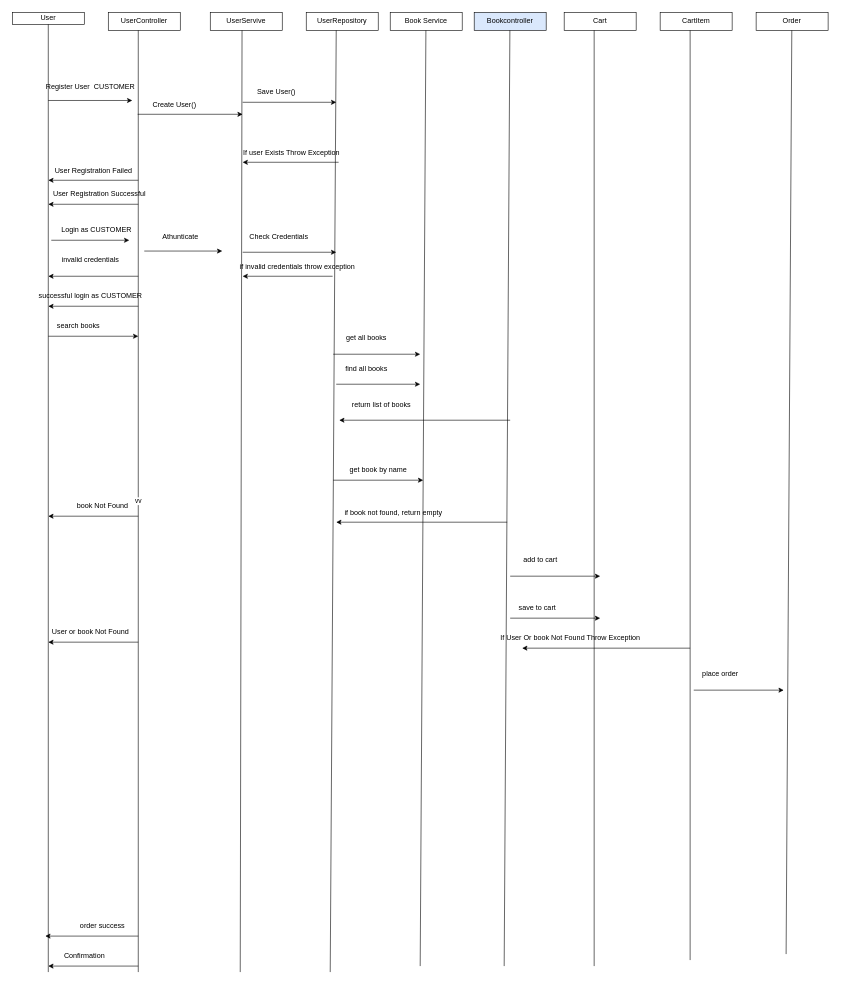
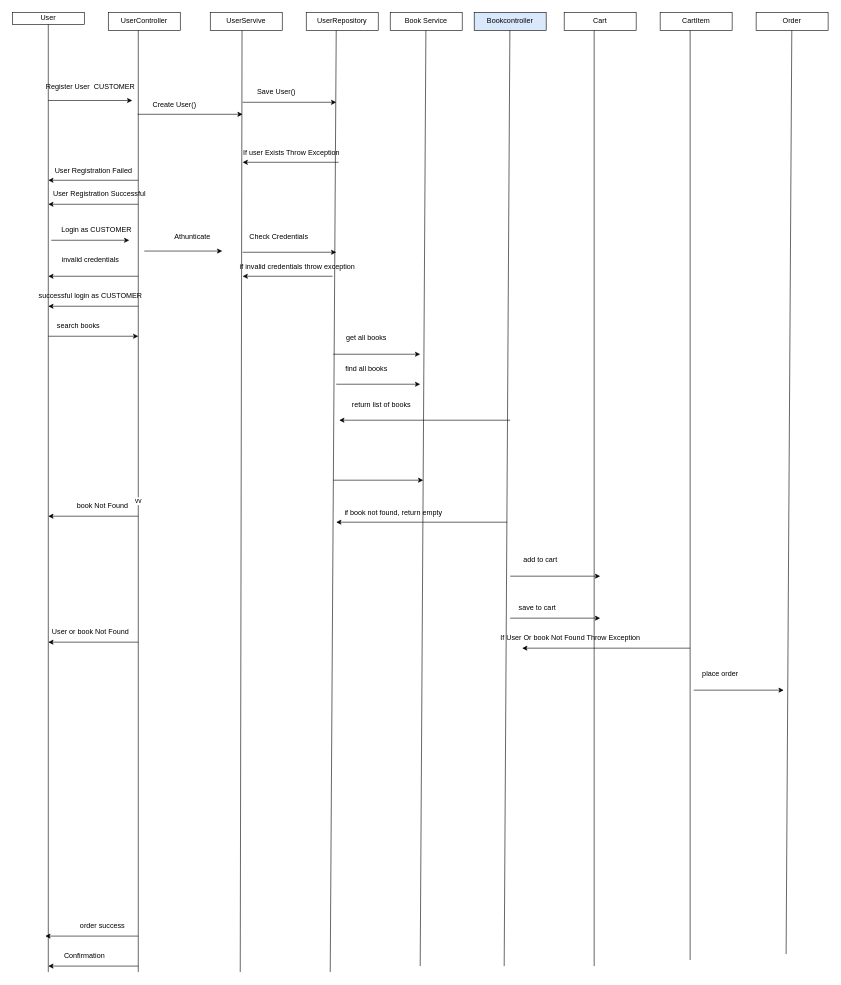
node "Athunticate": moved (180, 237) -> (192, 237)
node "get book by name": removed
